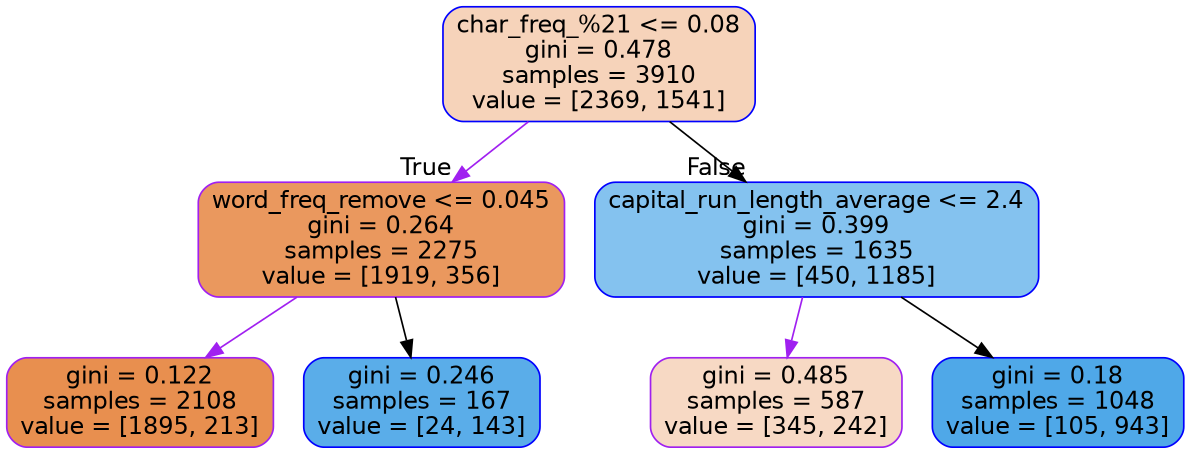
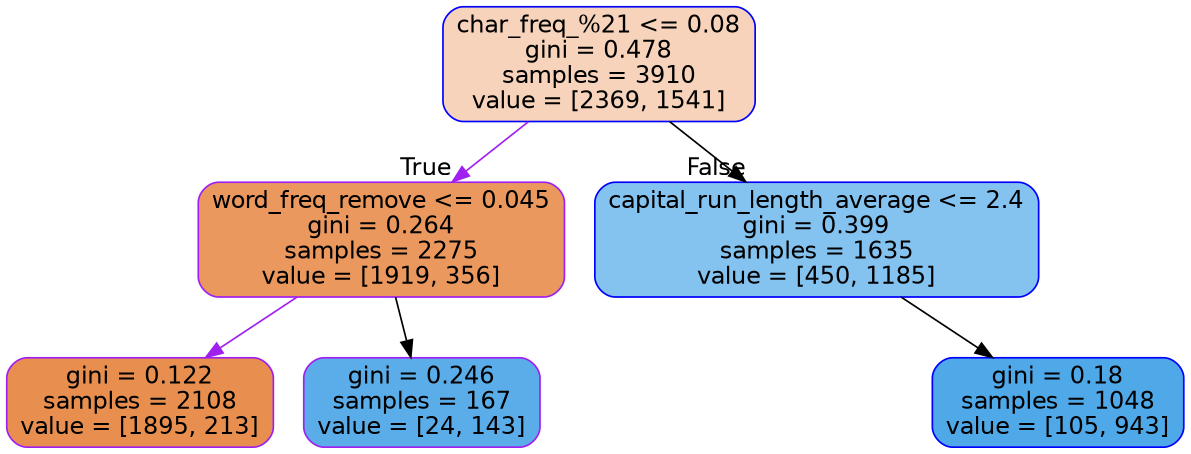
node "gini = 0.246 samples = 167 value = [24, 143]": color blue -> purple
node "gini = 0.485 samples = 587 value = [345, 242]": removed
